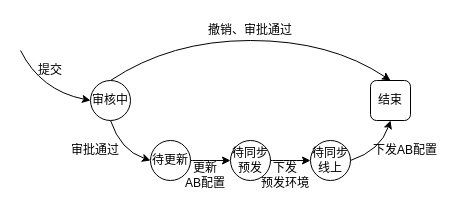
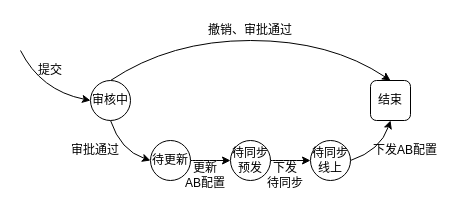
node "下发 预发环境": label "下发 预发环境" -> "下发 待同步"
